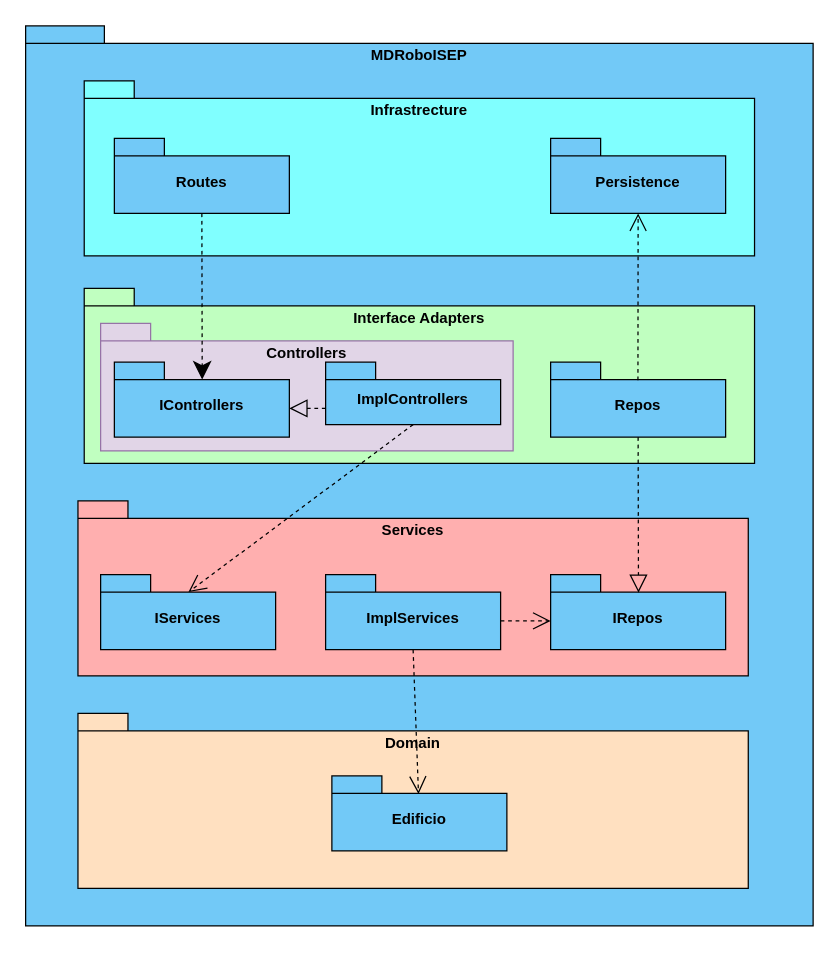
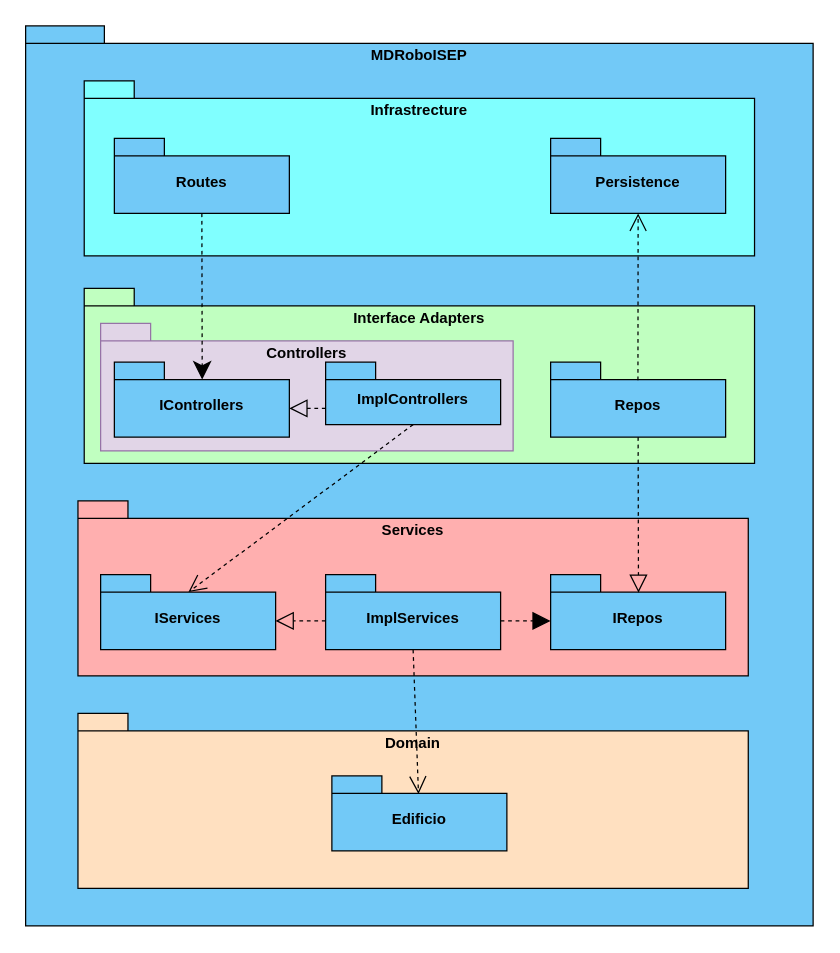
edge "ImplServices" -> "IServices": added
edge "ImplServices" -> "IRepos": arrowhead open -> block
